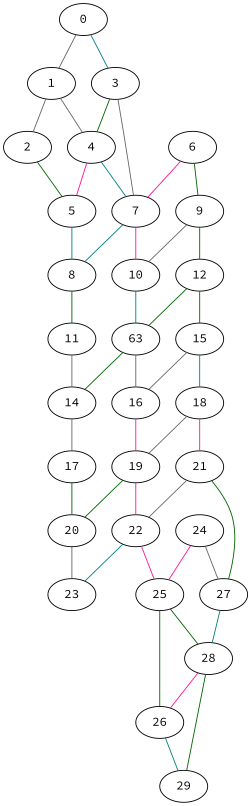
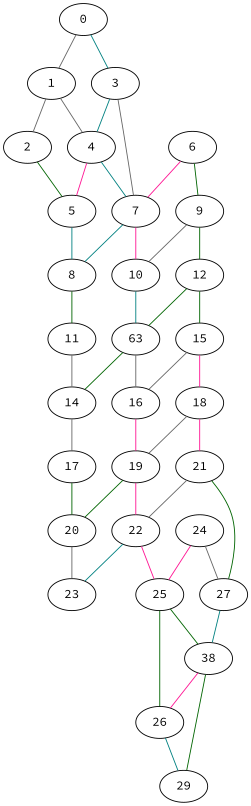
edge "3" -- "4": color darkgreen -> teal
edge "15" -- "18": color teal -> deeppink
node "28": label "28" -> "38"
